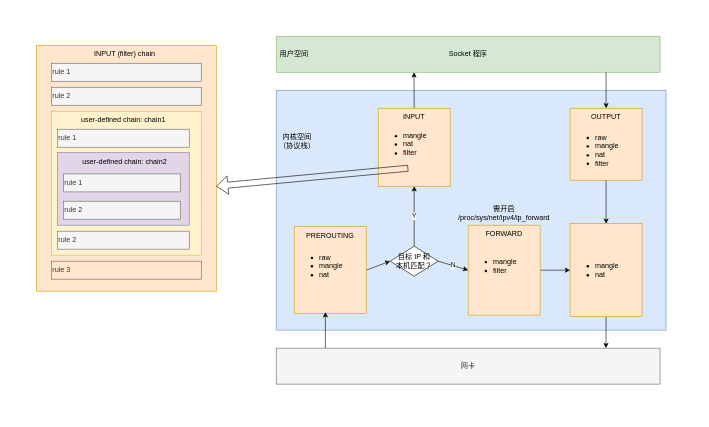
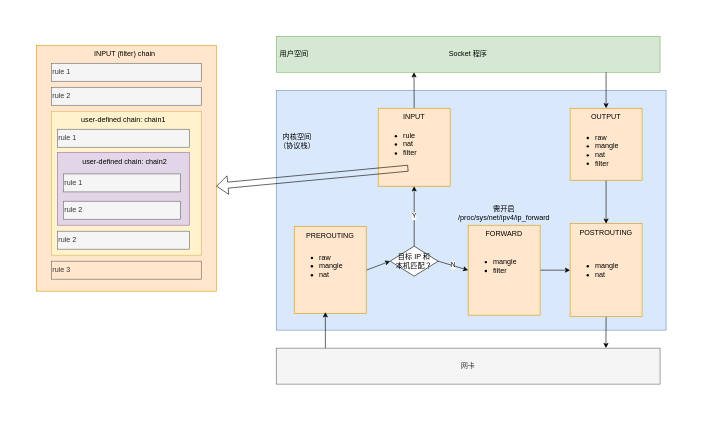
node "mangle nat filter": label "mangle nat filter" -> "rule nat filter"
node "POSTROUTING": added
